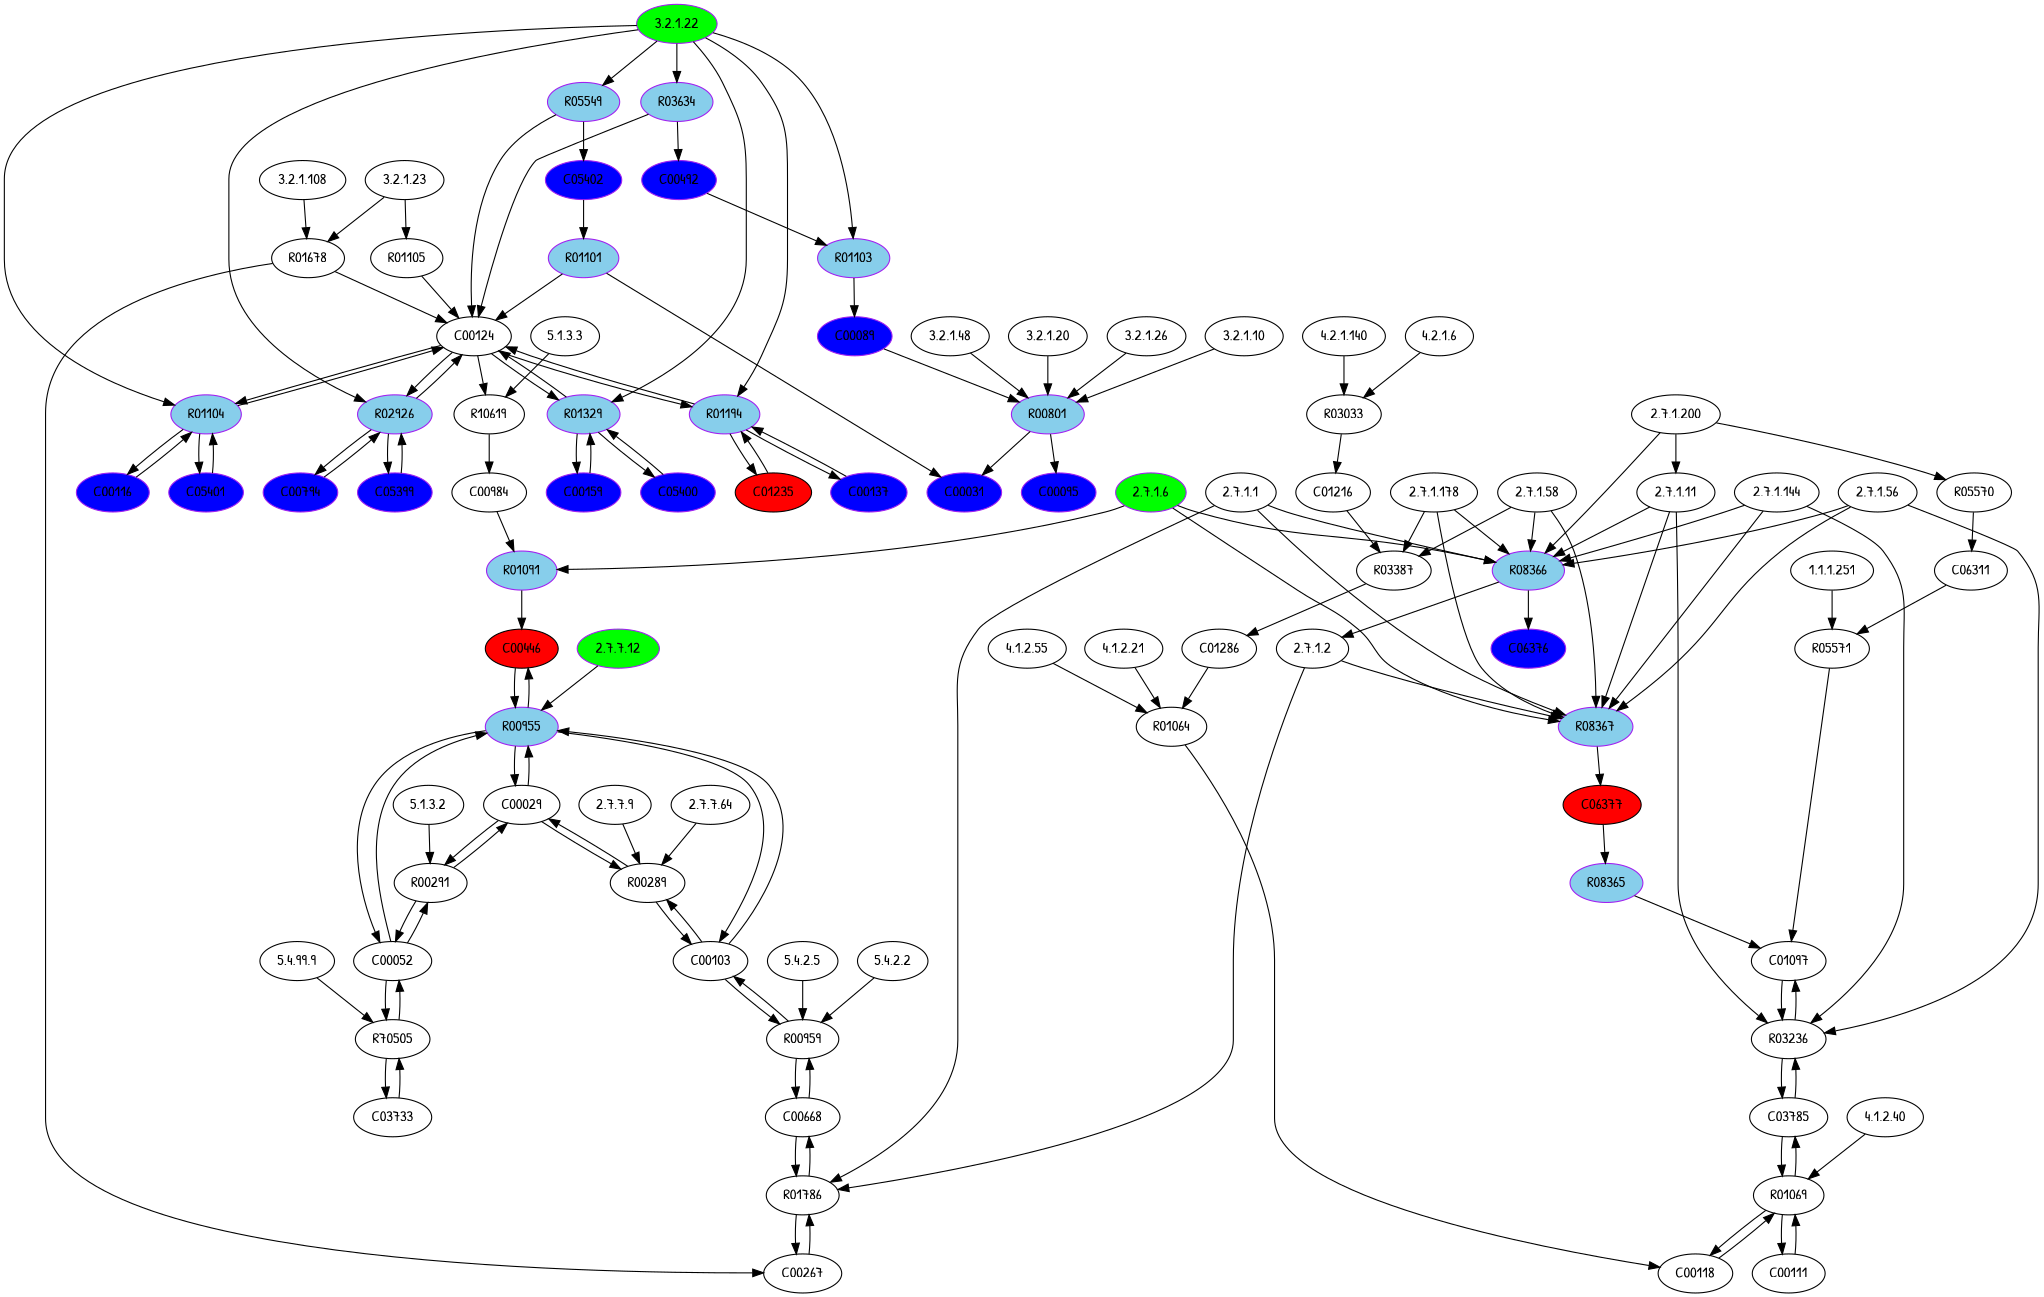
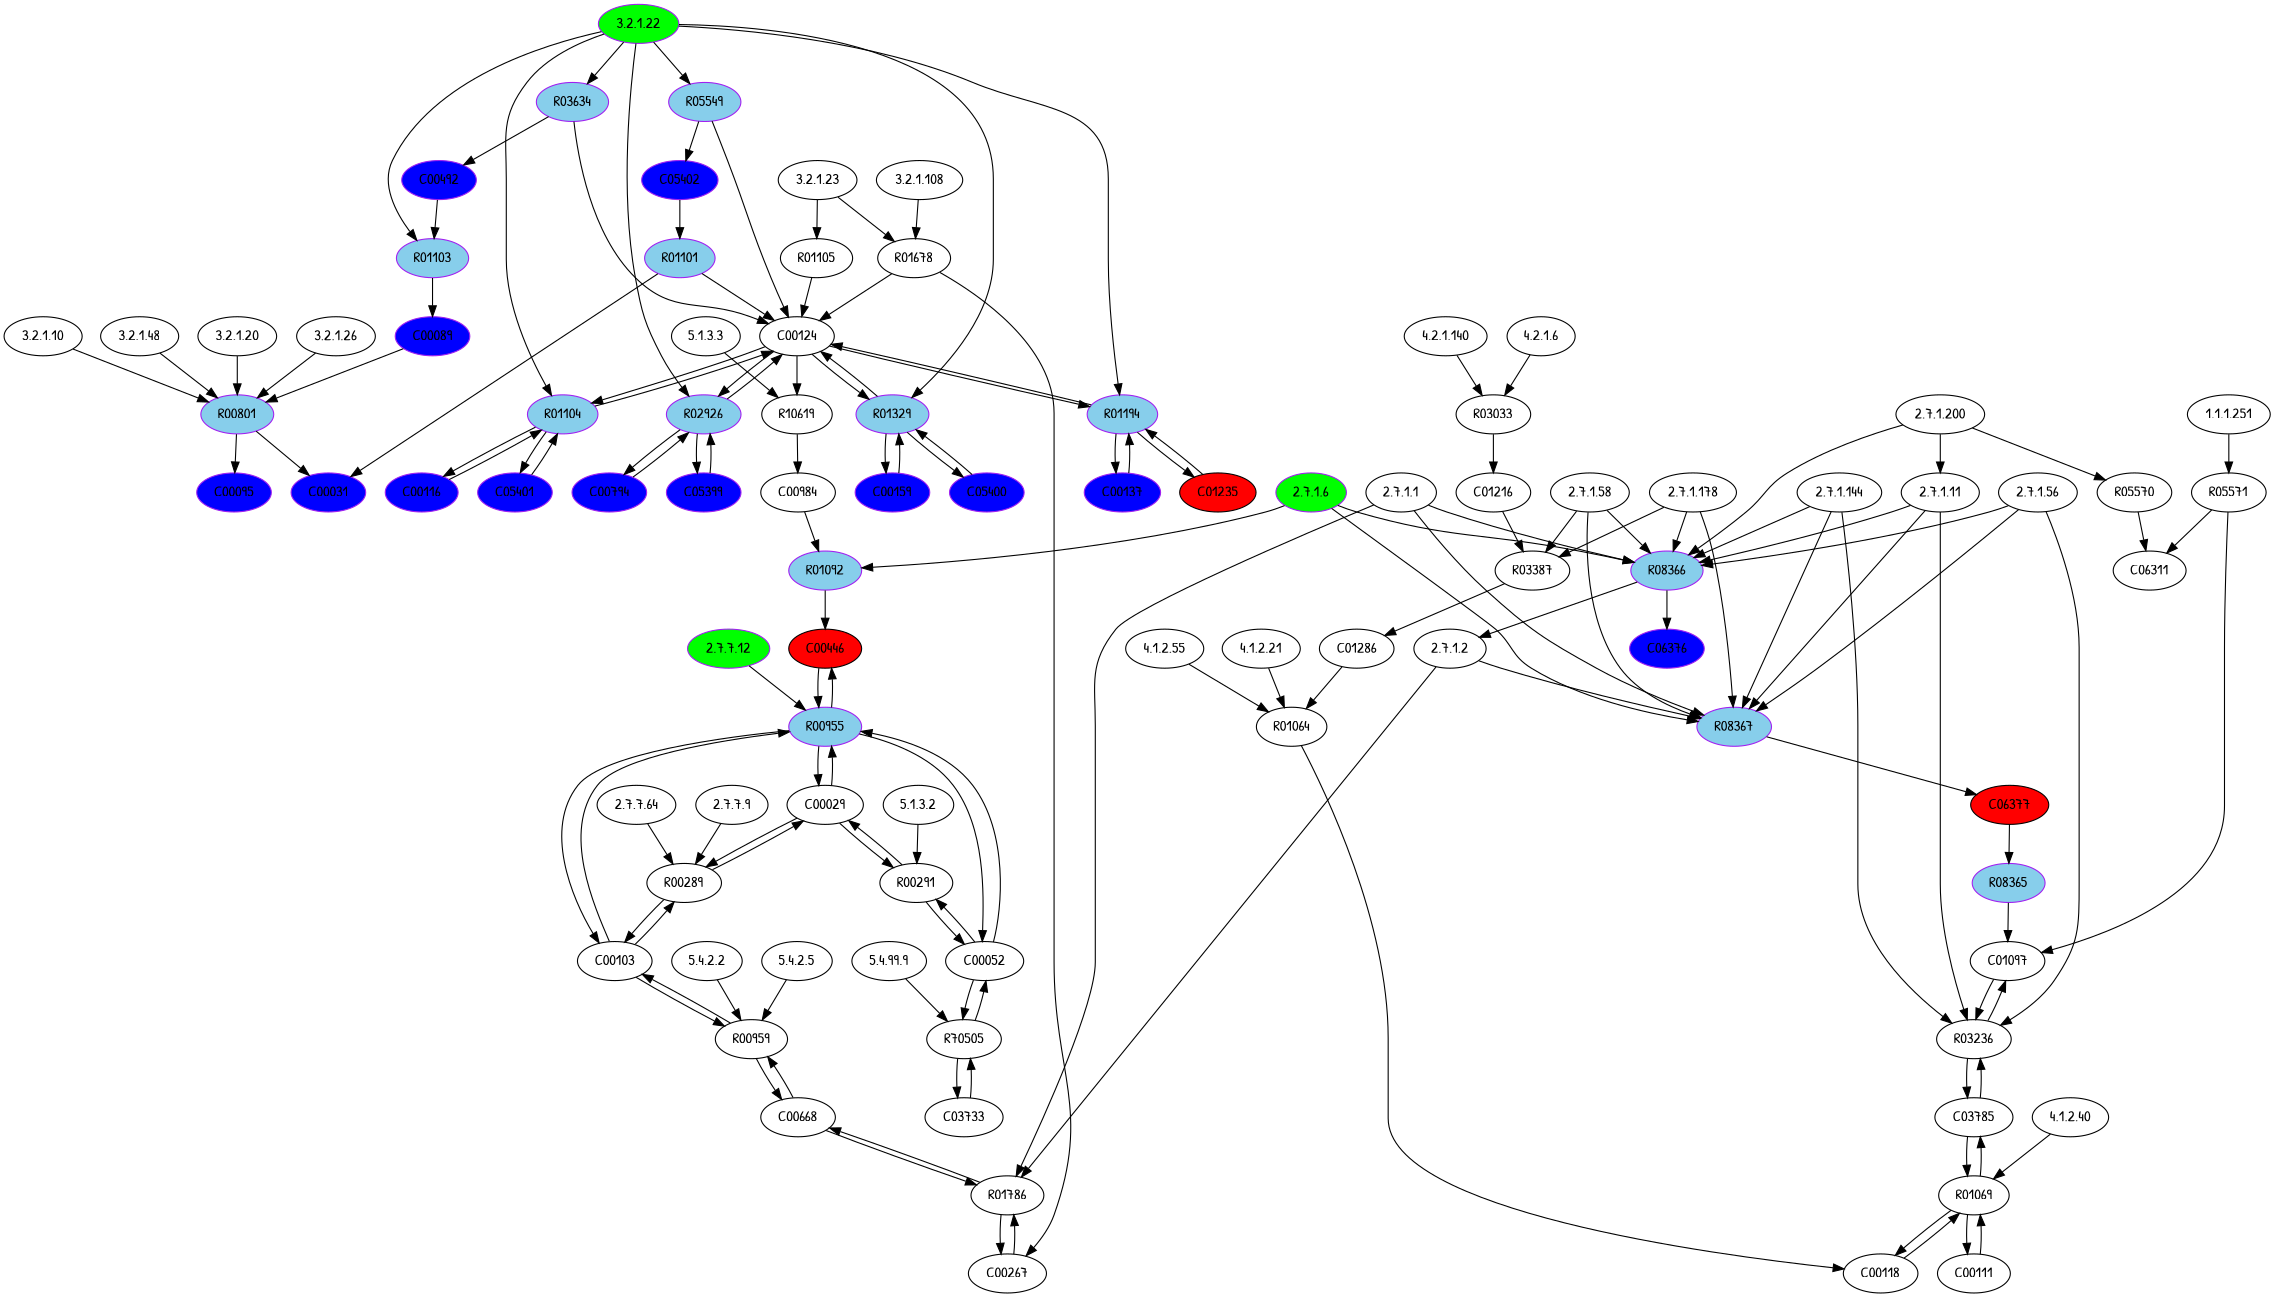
node "R01091": label "R01091" -> "R01092"
edge "C06311" -> "R05571": reversed
